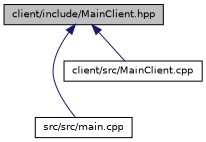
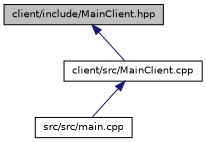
edge "src/src/main.cpp" -> "client/include/MainClient.hpp": now "src/src/main.cpp" -> "client/src/MainClient.cpp"
